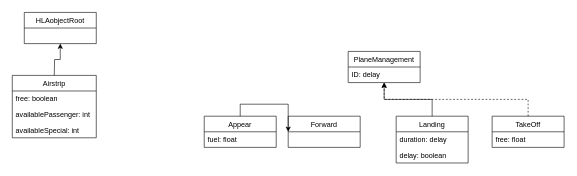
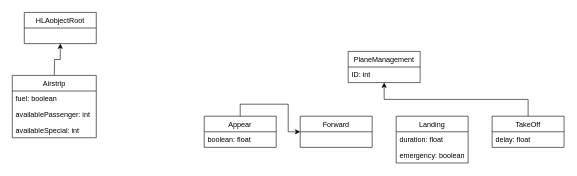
node "ID: delay": label "ID: delay" -> "ID: int"
node "free: boolean": label "free: boolean" -> "fuel: boolean"
edge "TakeOff" -> "PlaneManagement": style dashed -> solid
edge "Landing" -> "PlaneManagement": removed
node "Forward": moved (324, 132) -> (336, 132)
node "fuel: float": label "fuel: float" -> "boolean: float"
node "duration: delay": label "duration: delay" -> "duration: float"
node "free: float": label "free: float" -> "delay: float"
node "delay: boolean": label "delay: boolean" -> "emergency: boolean"
